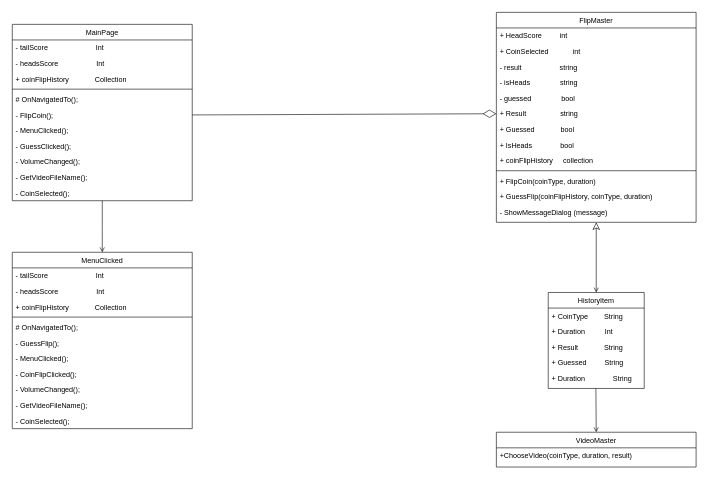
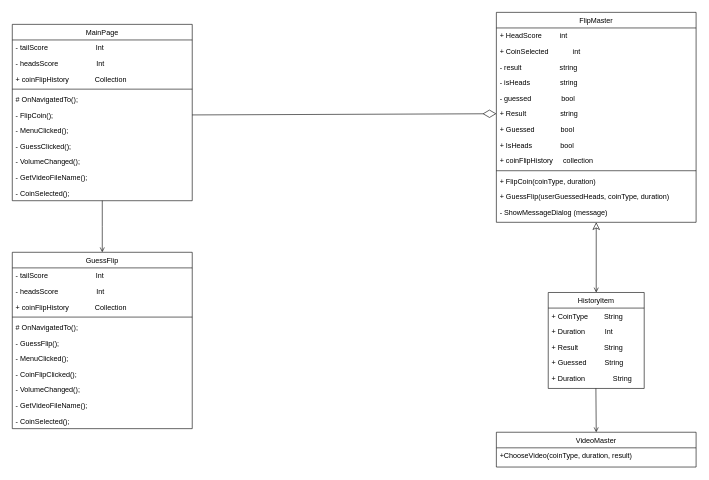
node "+ GuessFlip(coinFlipHistory, coinType, duration)": label "+ GuessFlip(coinFlipHistory, coinType, duration)" -> "+ GuessFlip(userGuessedHeads, coinType, duration)"
node "MenuClicked": label "MenuClicked" -> "GuessFlip"
